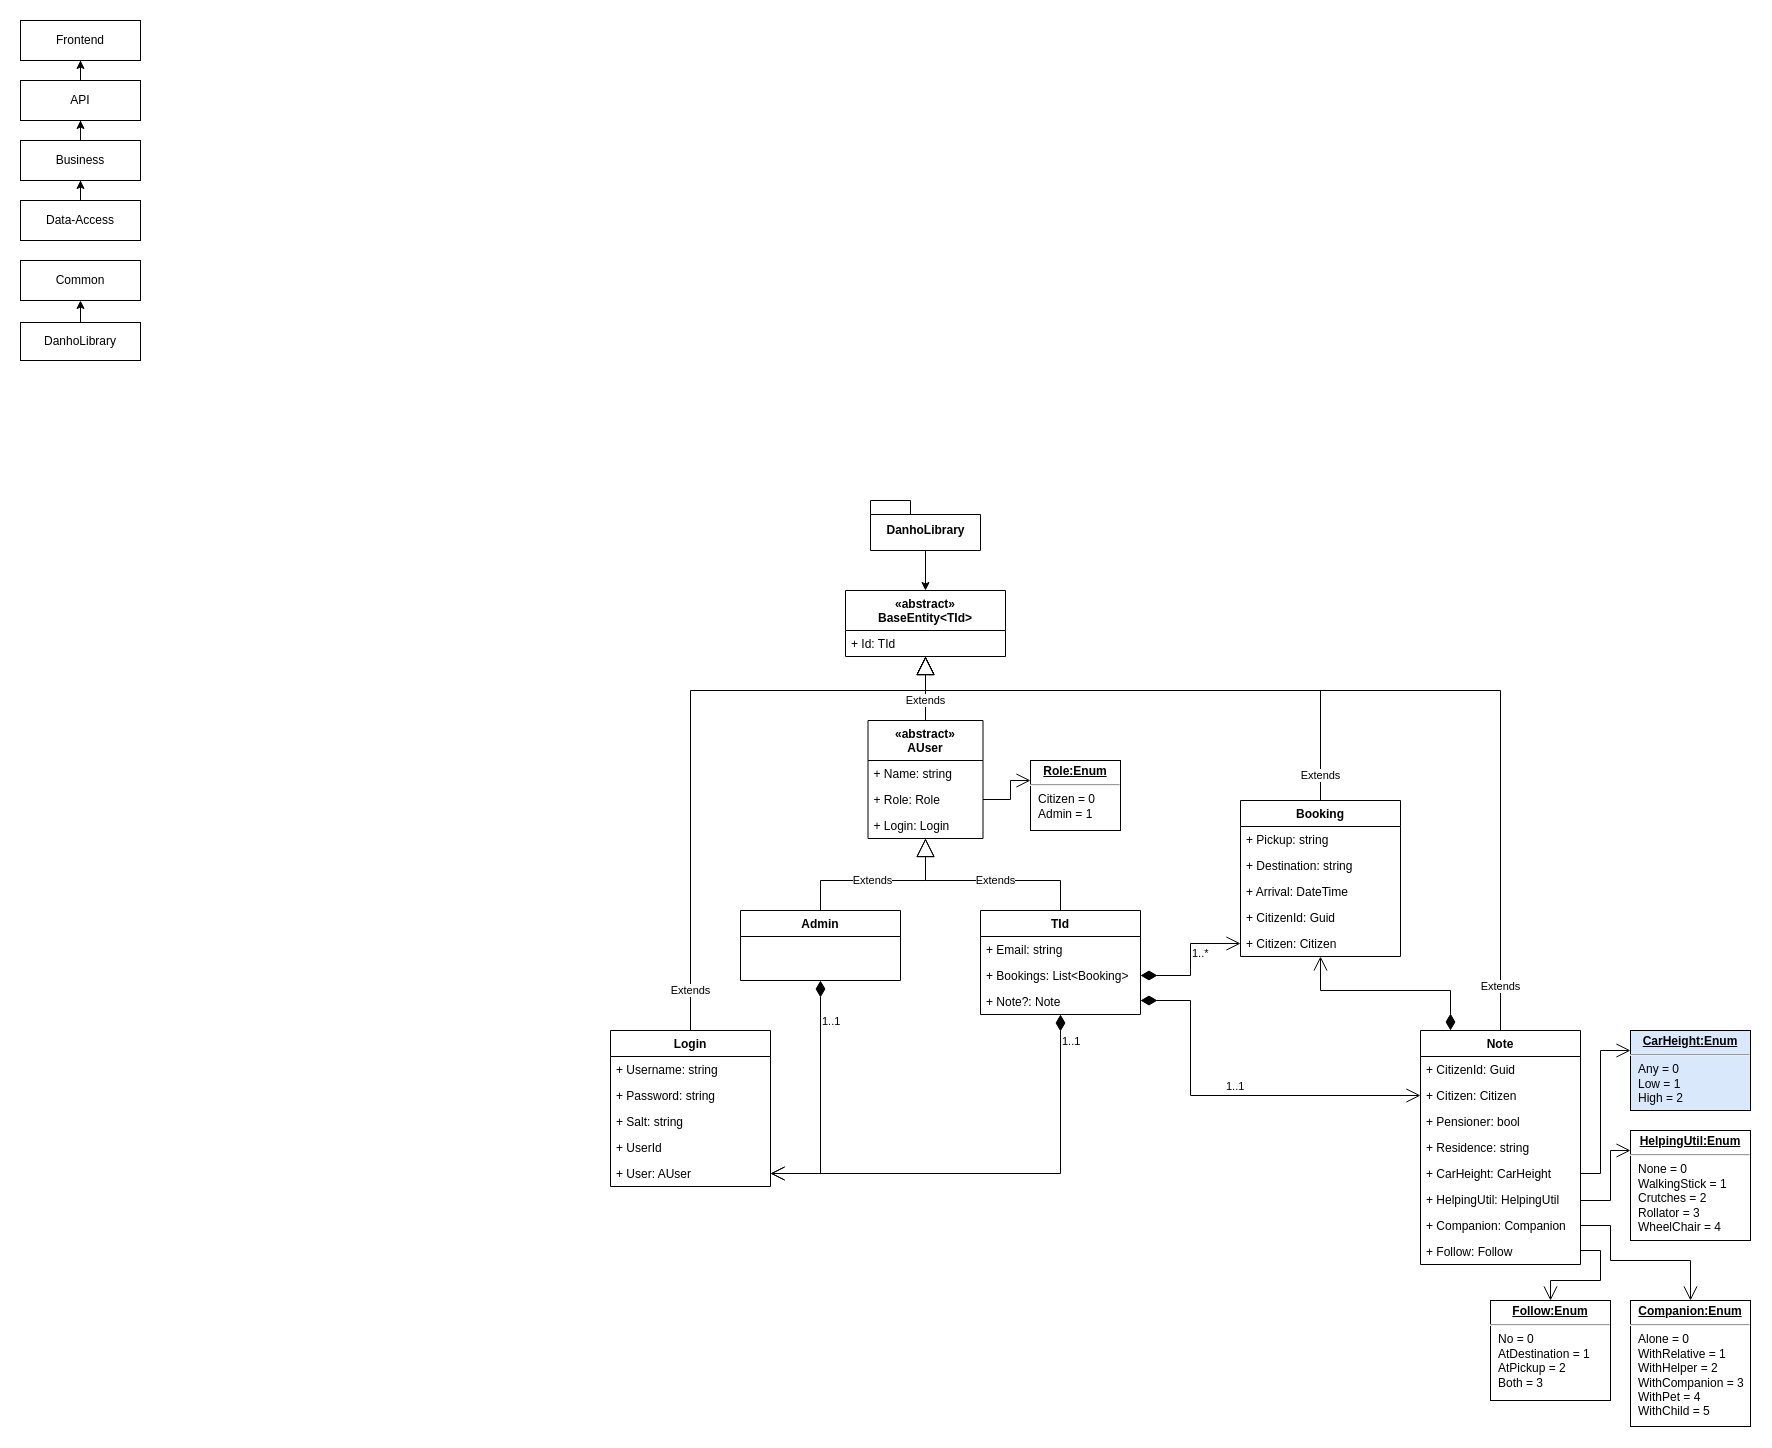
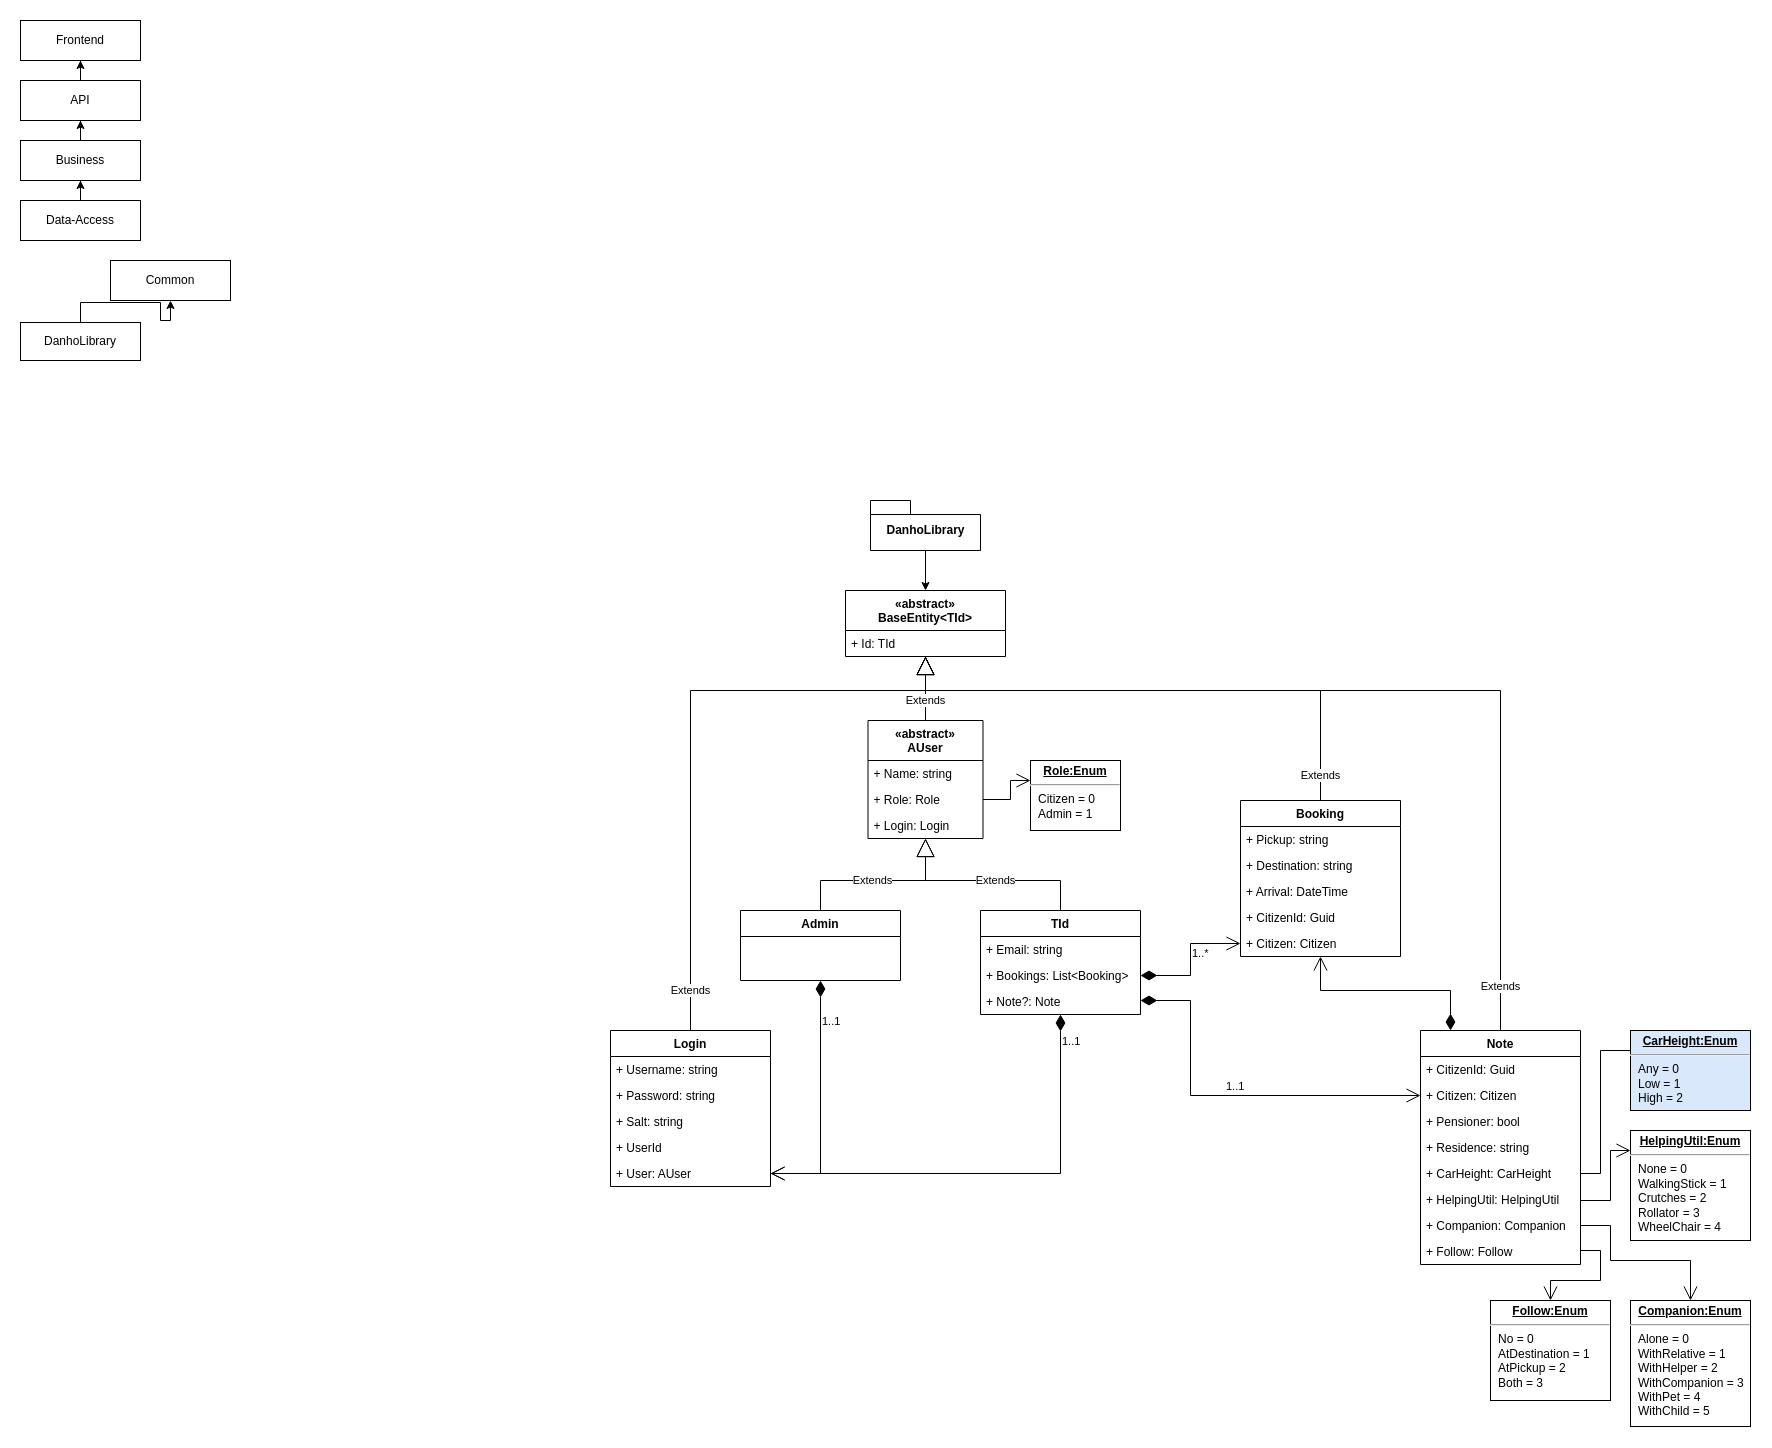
node "Common": moved (81, 281) -> (171, 281)
edge "+ CarHeight: CarHeight" -> "CarHeight:Enum Any = 0 Low = 1 High = 2": arrowhead open -> none
